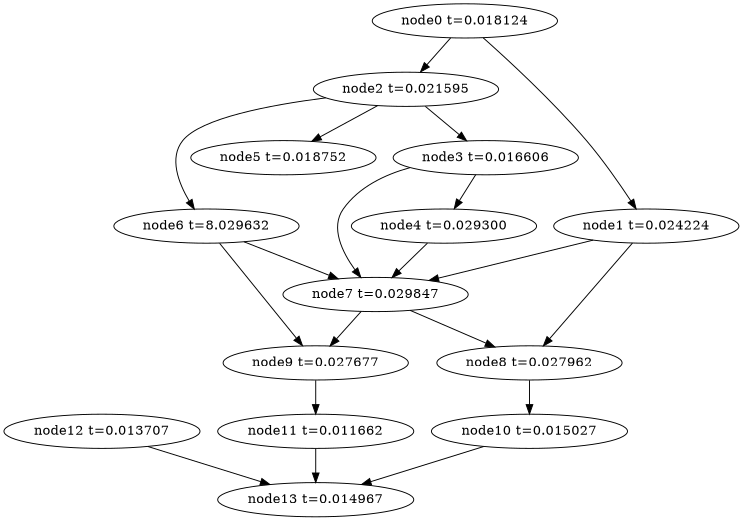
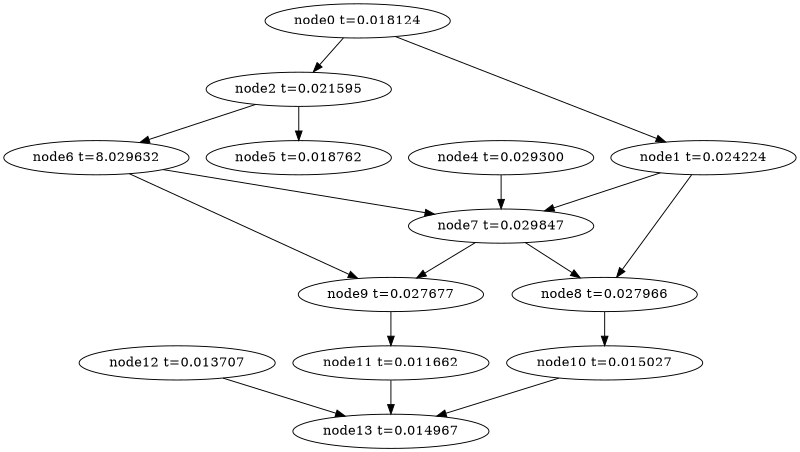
node "node5 t=0.018752": label "node5 t=0.018752" -> "node5 t=0.018762"
node "node3 t=0.016606": removed
node "node8 t=0.027962": label "node8 t=0.027962" -> "node8 t=0.027966"
